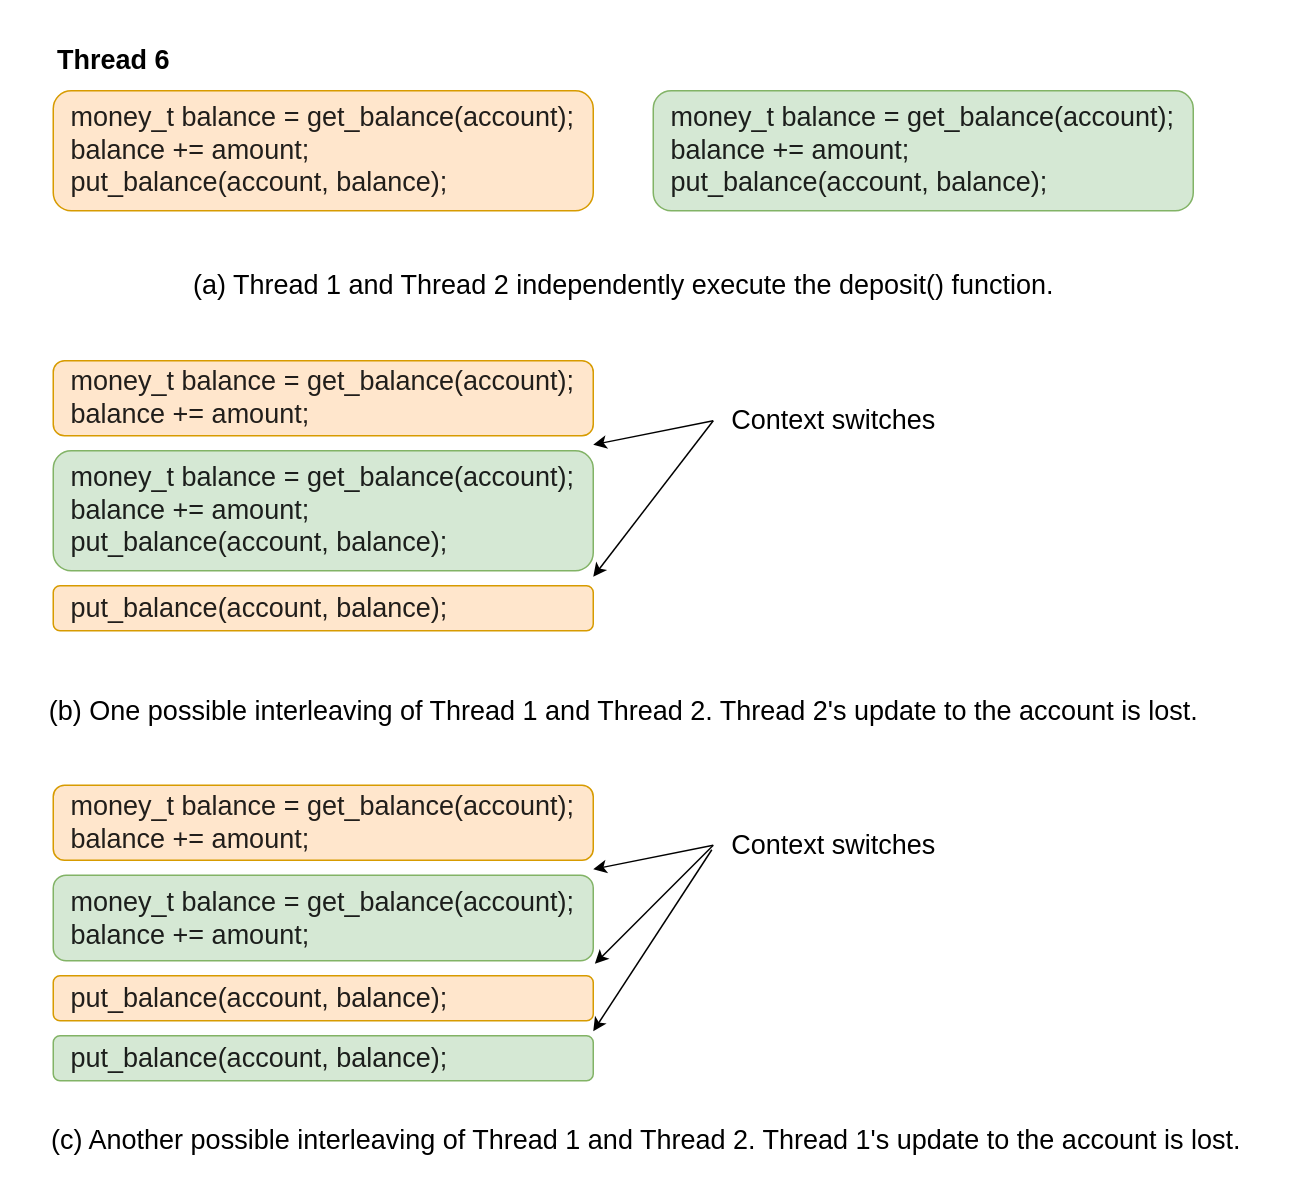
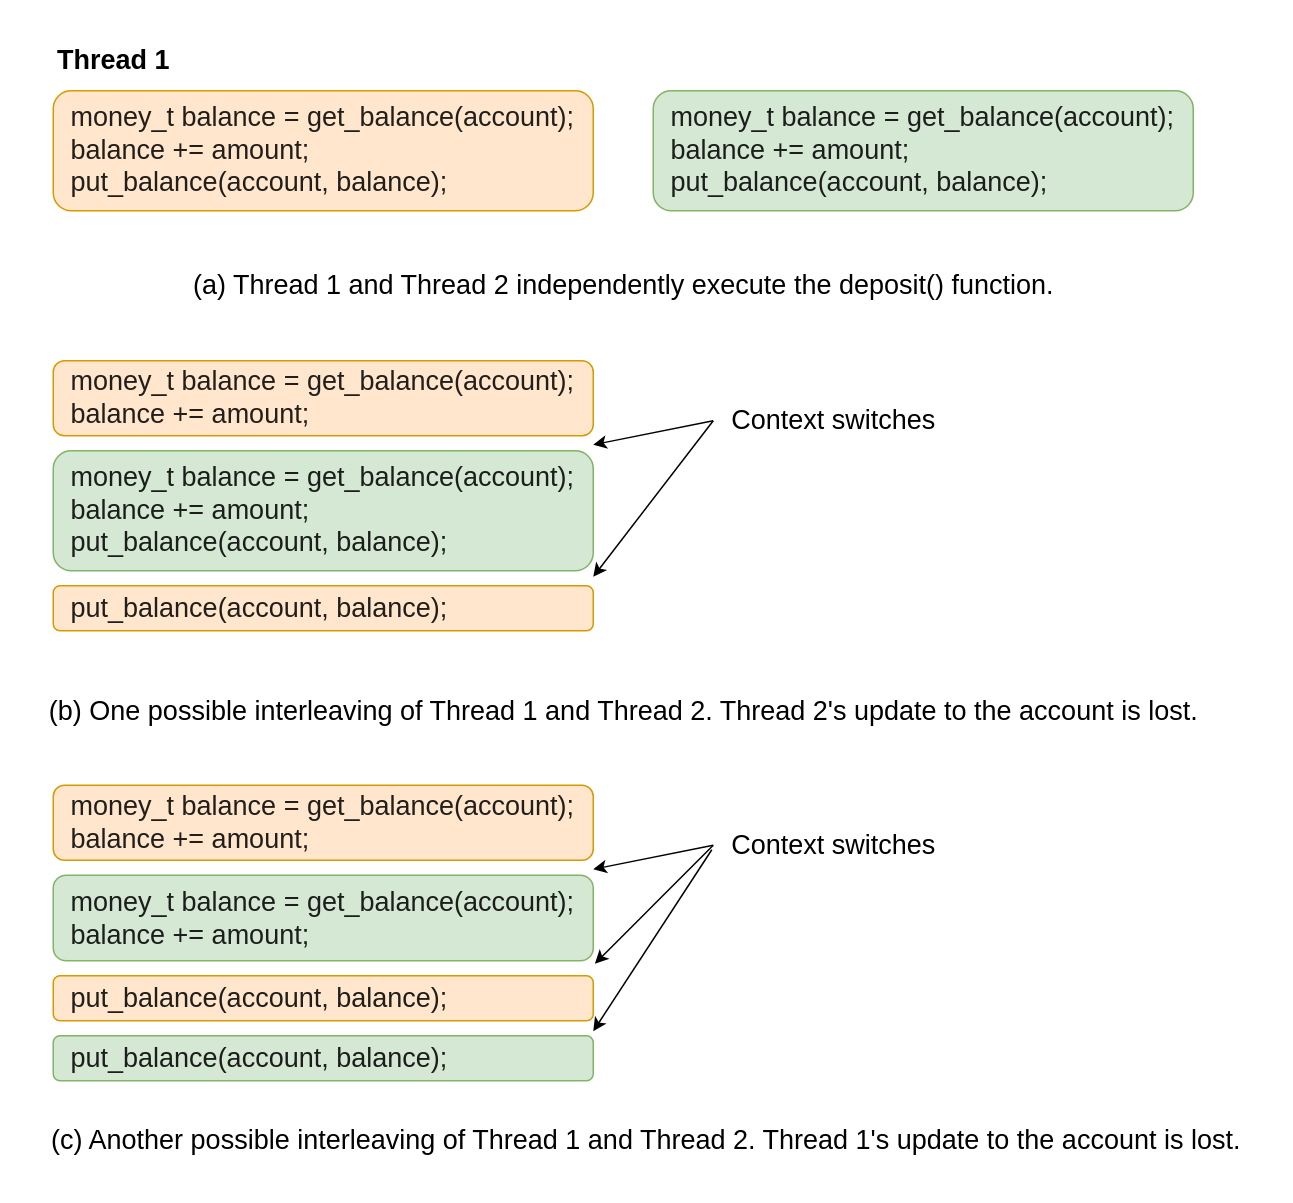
node "Thread 6": label "Thread 6" -> "Thread 1"
